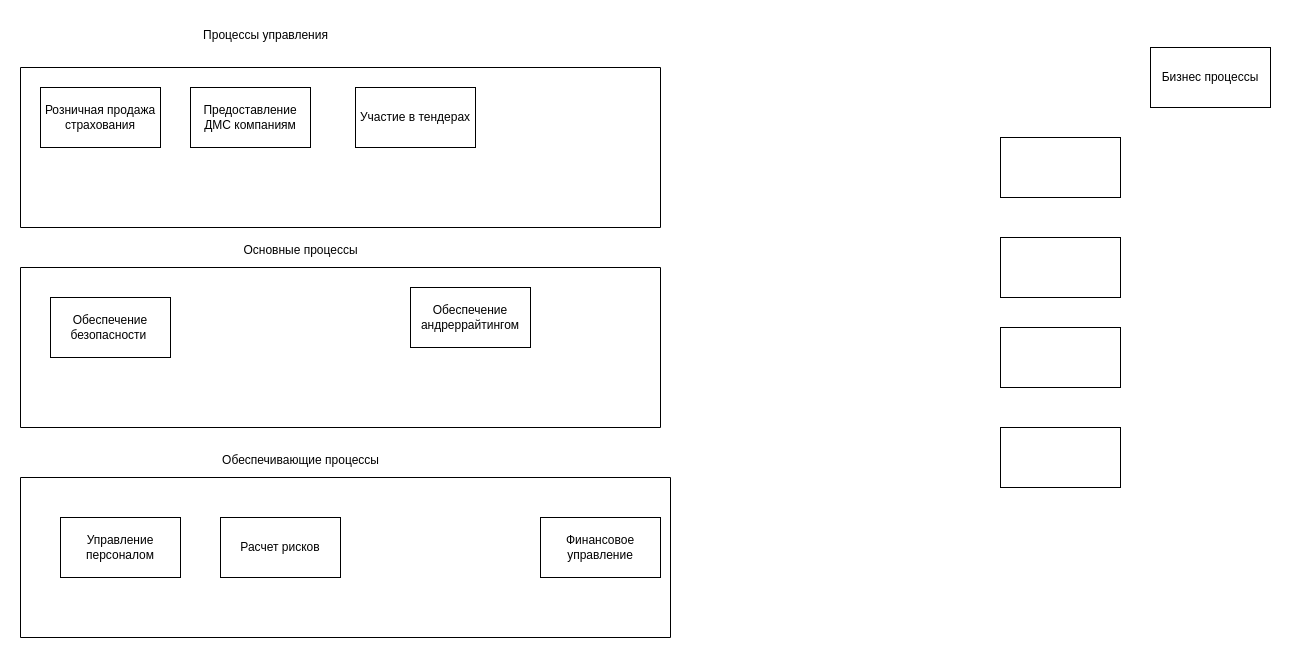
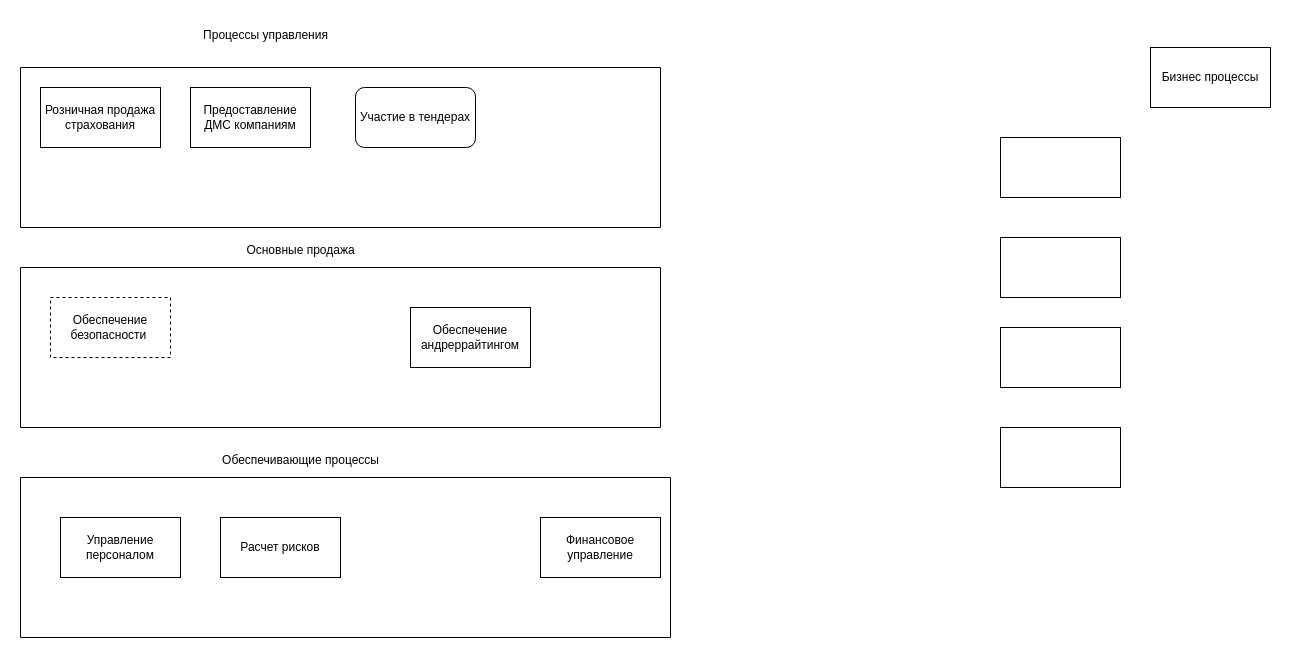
node "Участие в тендерах": shape rectangle -> rounded rectangle
node "Основные процессы": label "Основные процессы" -> "Основные продажа"
node "Обеспечение андреррайтингом": moved (471, 318) -> (471, 338)
node "Обеспечение безопасности": style solid -> dashed
